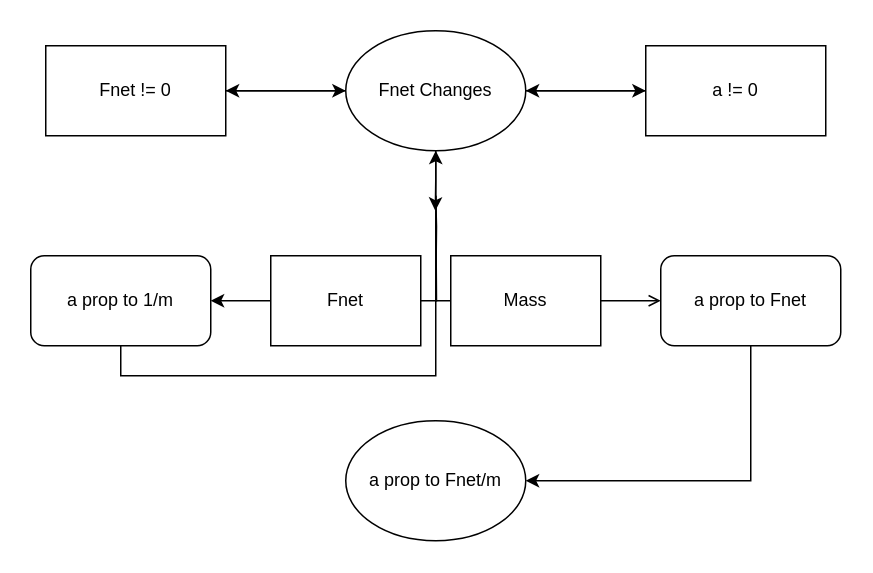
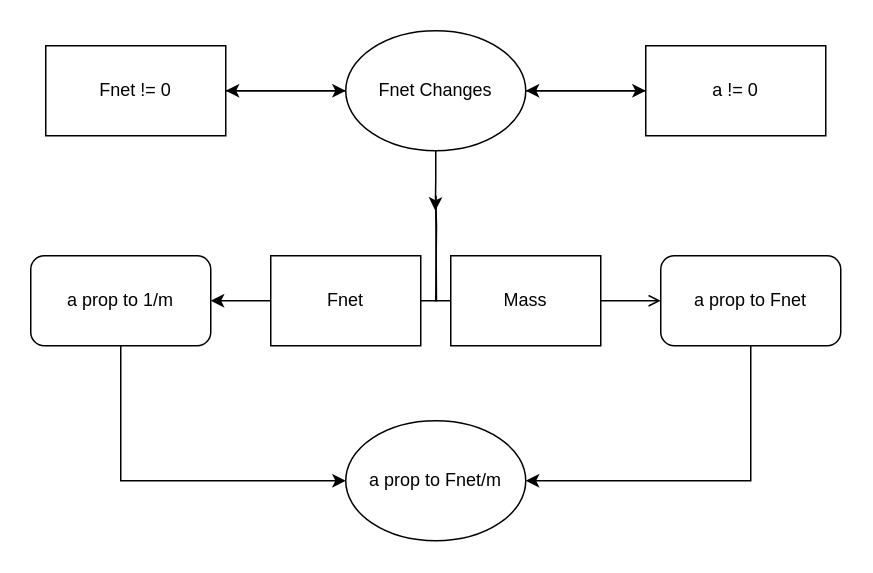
edge "a prop to 1/m" -> "Fnet Changes": now "a prop to 1/m" -> "a prop to Fnet/m"
